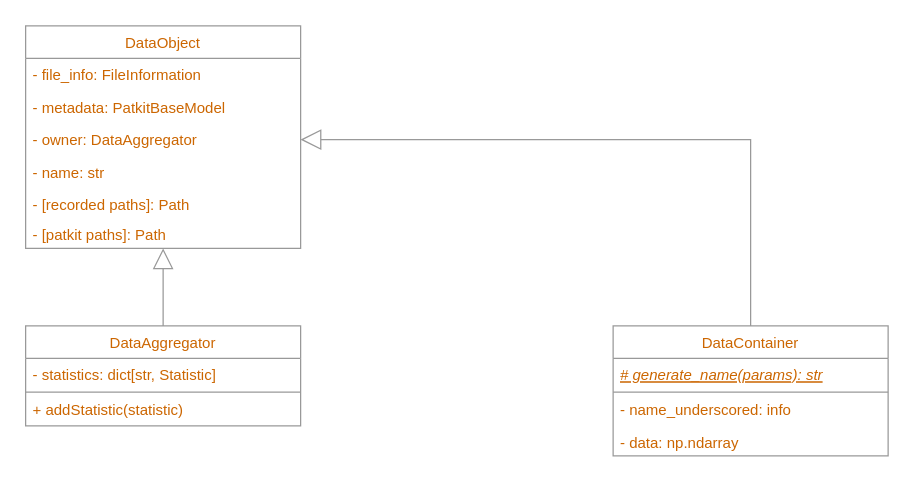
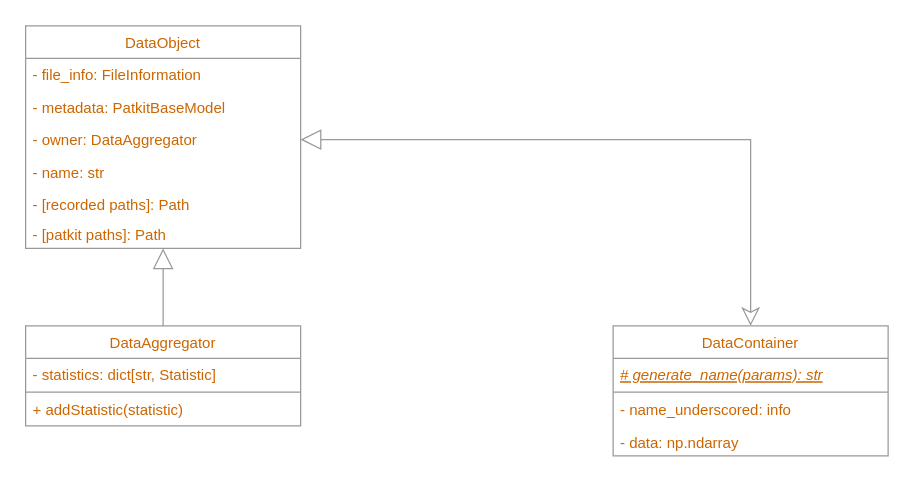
edge "DataContainer" -> "- owner: DataAggregator": arrowhead none -> classic
